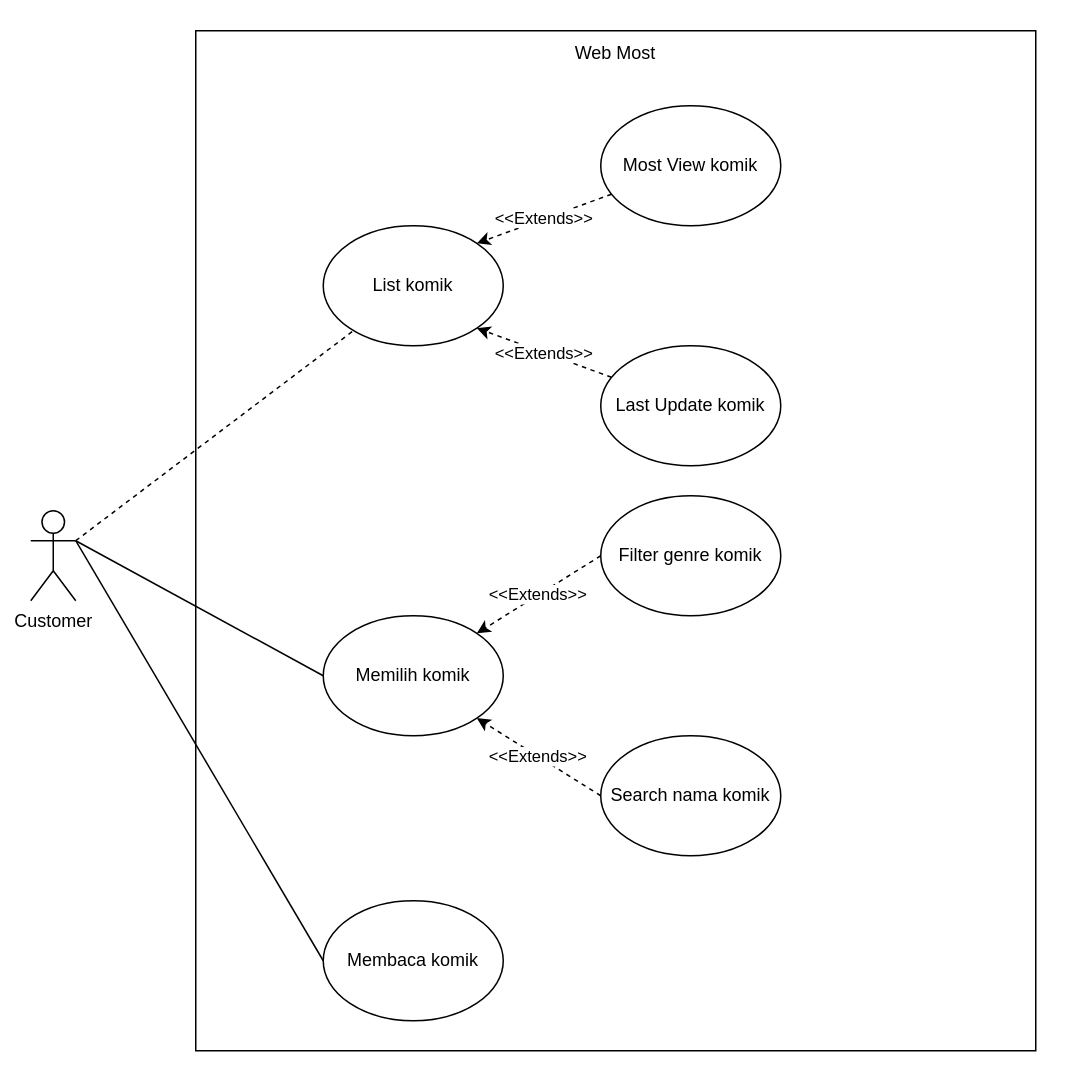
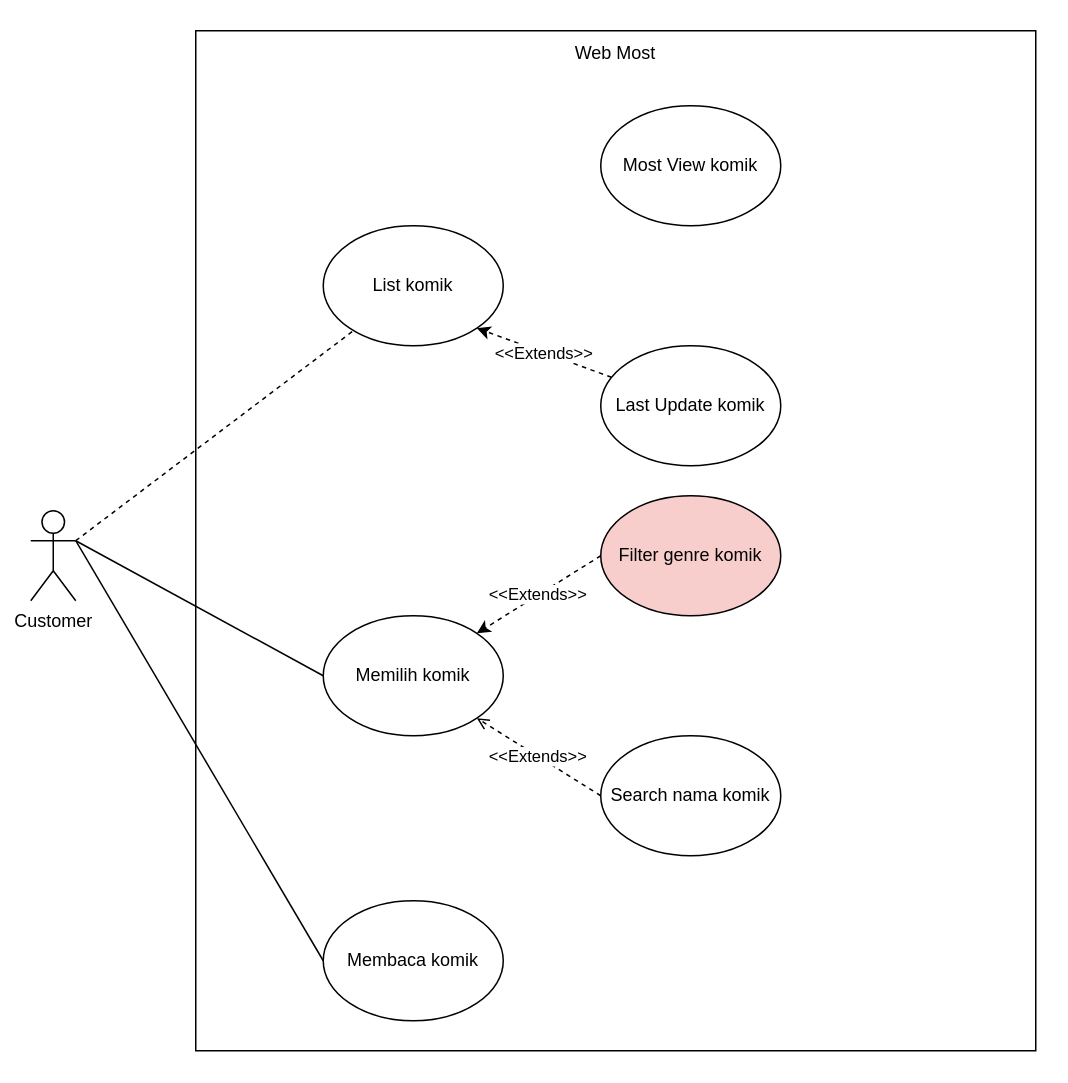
edge "Most View komik" -> "List komik": removed, label "<<Extends>>"
node "Filter genre komik": fillcolor #ffffff -> #f8cecc
edge "Search nama komik" -> "Memilih komik": arrowhead classic -> open
